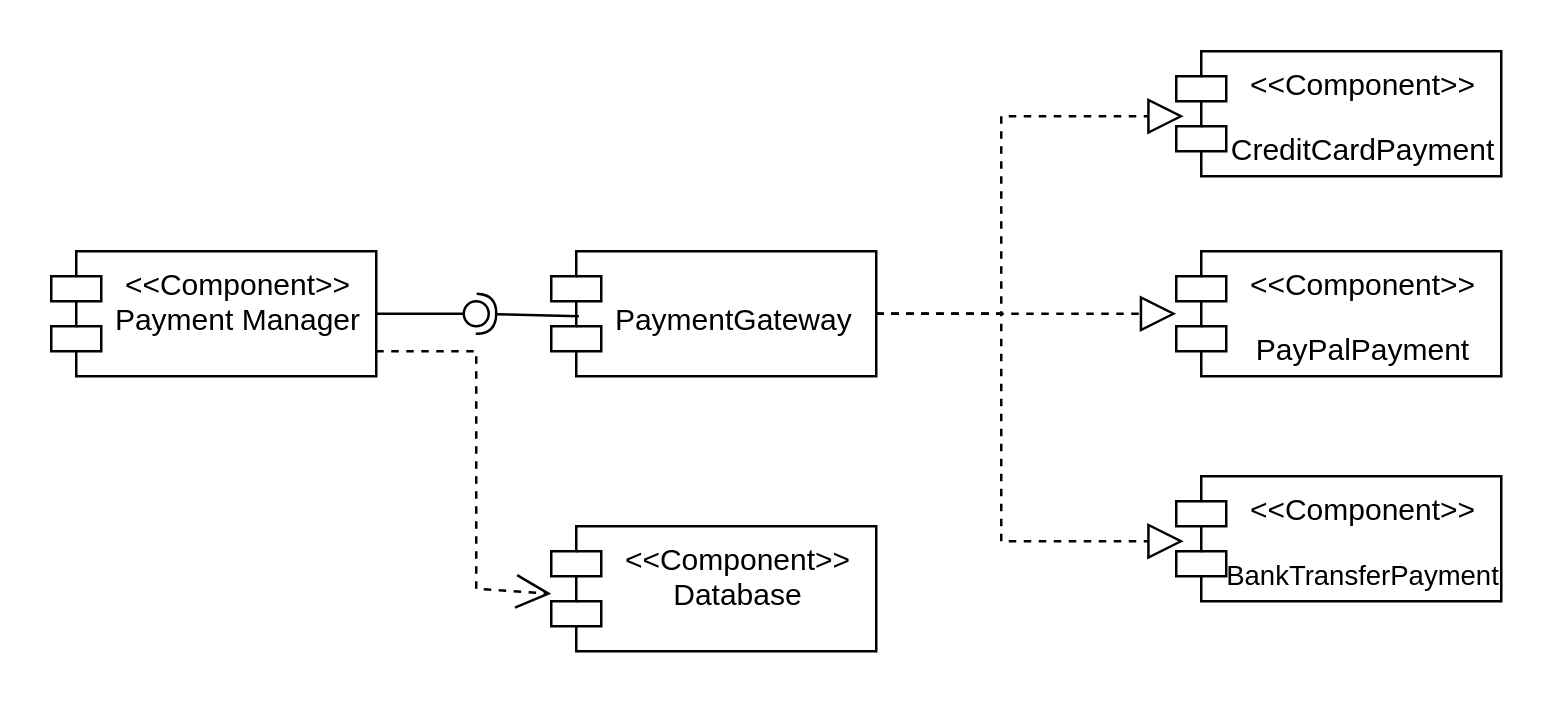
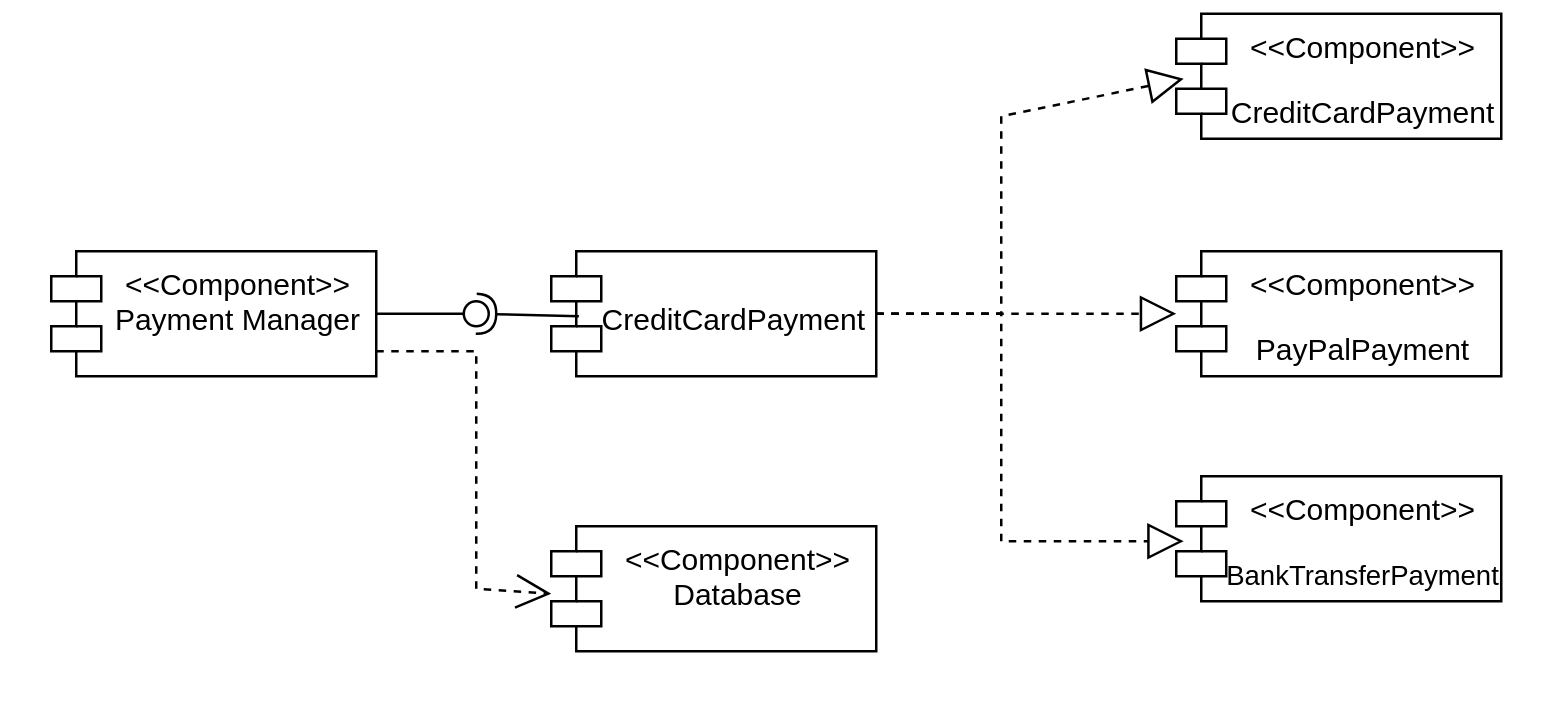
node "<<Component>> CreditCardPayment": moved (1339, 114) -> (1339, 76)
node "PaymentGateway": label "PaymentGateway" -> "CreditCardPayment"
